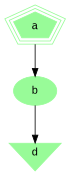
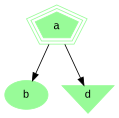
edge "b" -> "d": now "a" -> "d"
